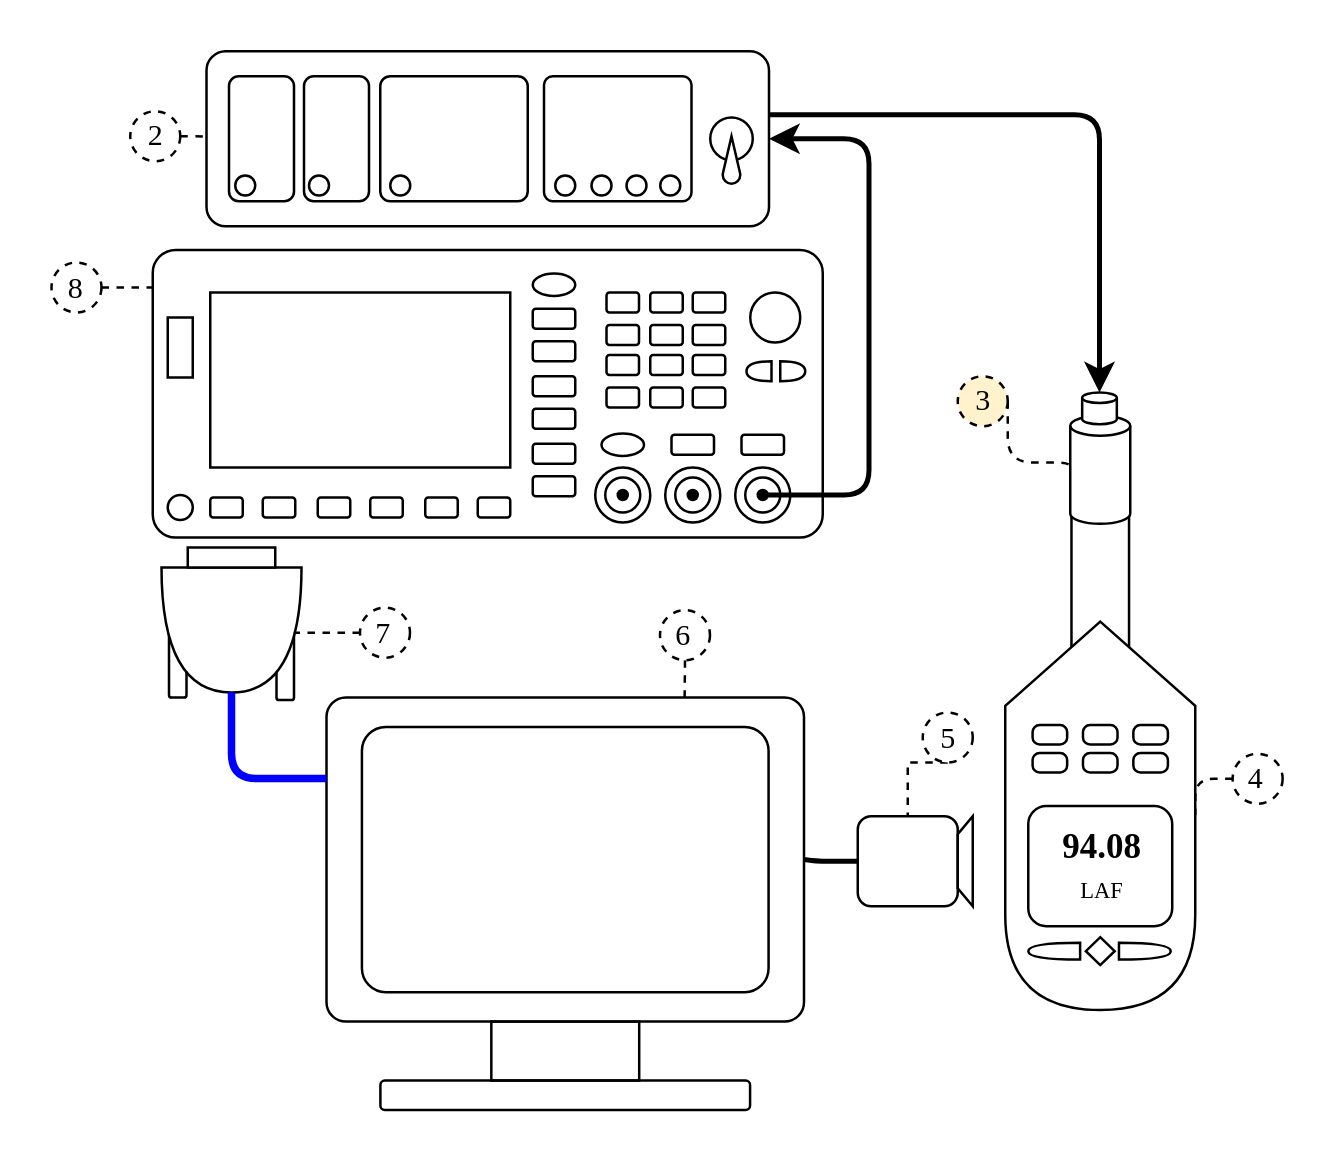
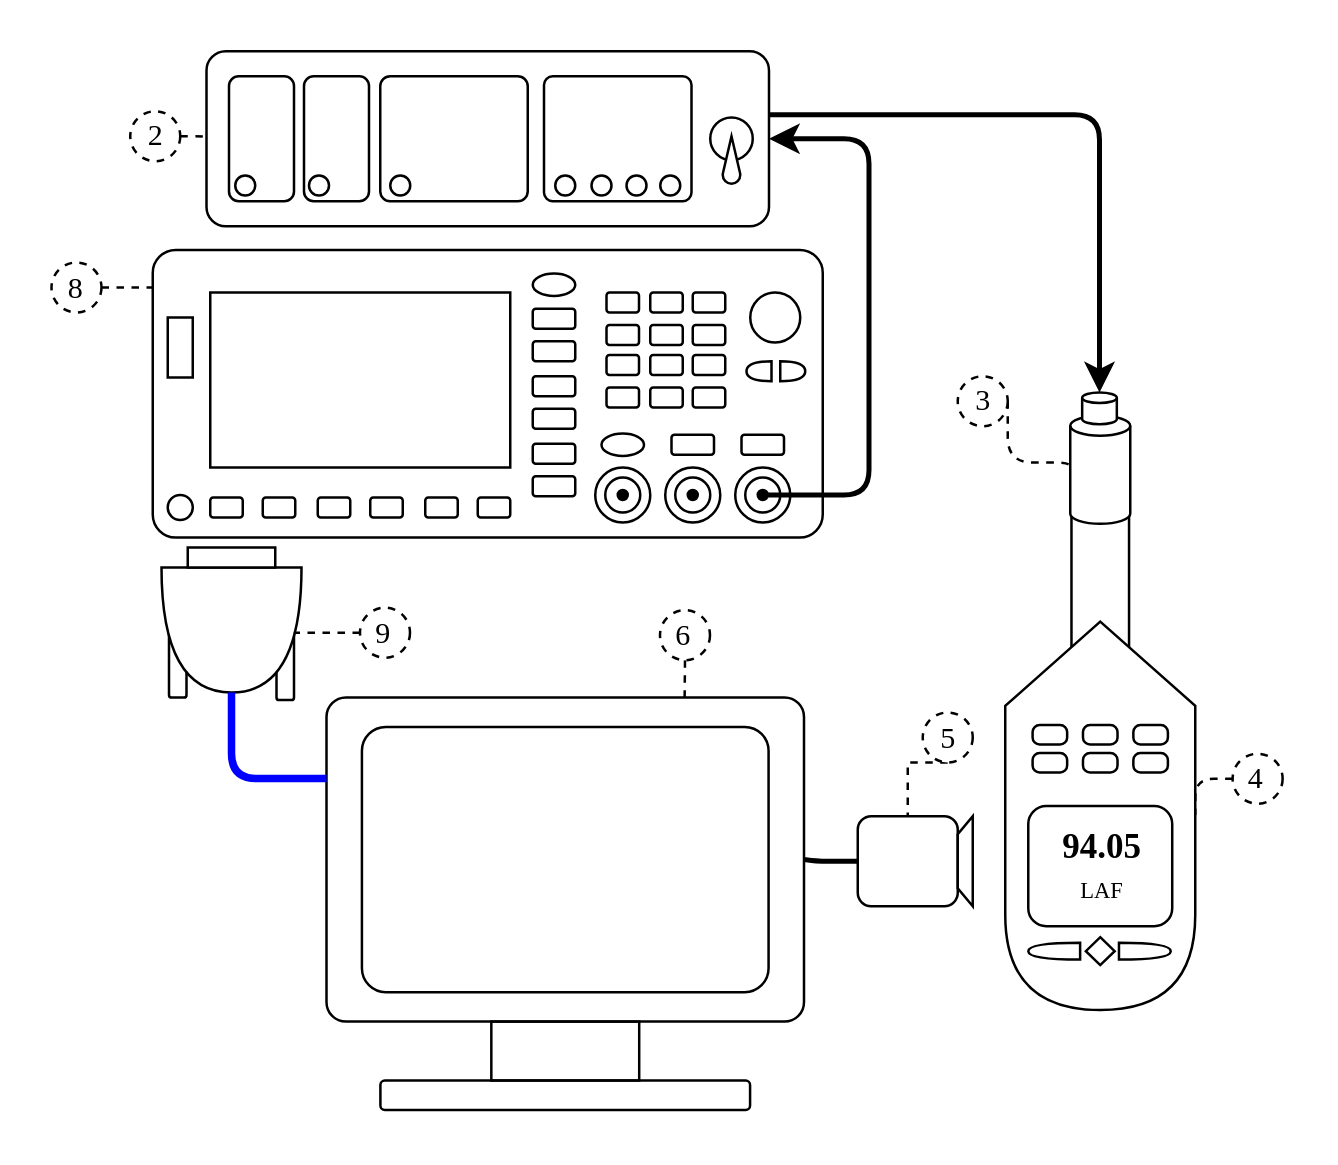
node "3": fillcolor #fff2cc -> #ffffff
node "7": label "7" -> "9"
node "94.08 LAF": label "94.08 LAF" -> "94.05 LAF"
